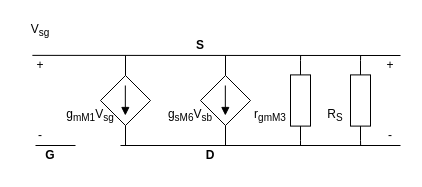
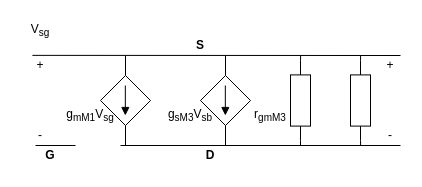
node "gsM6Vsb": label "gsM6Vsb" -> "gsM3Vsb"
node "RS": removed
